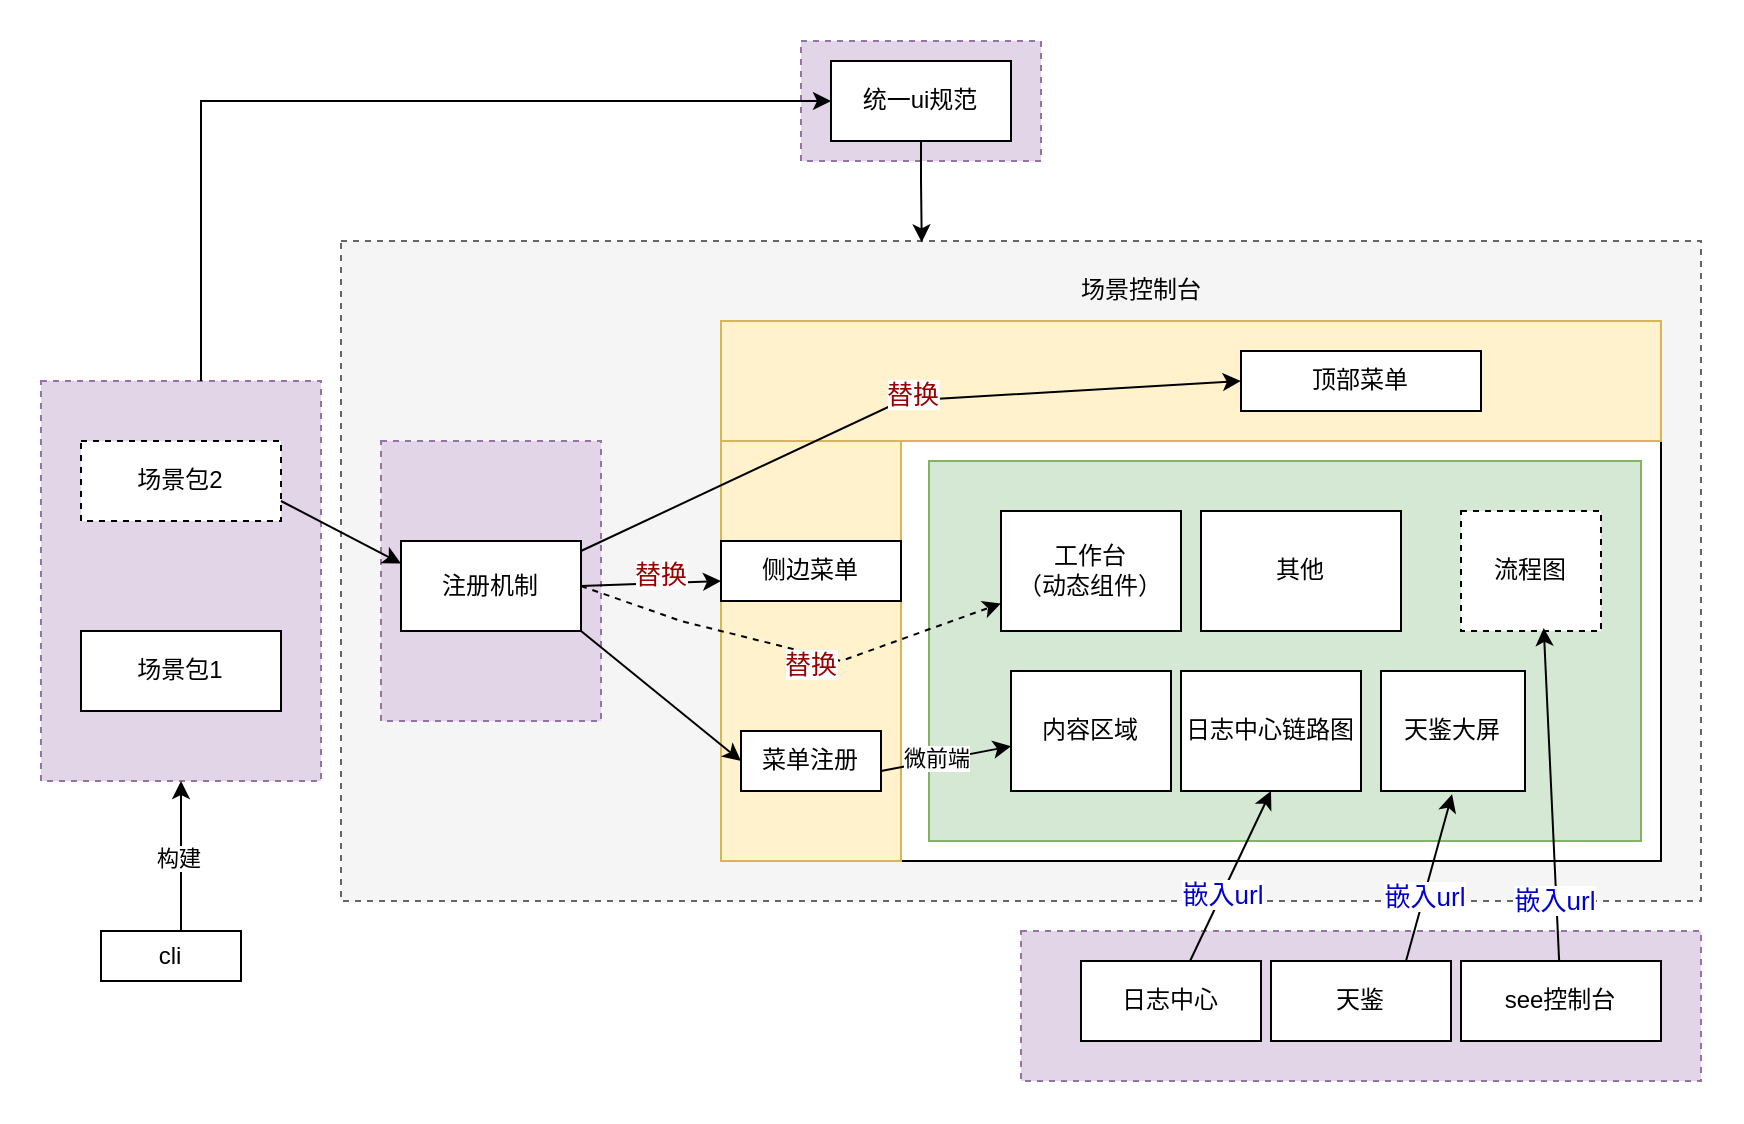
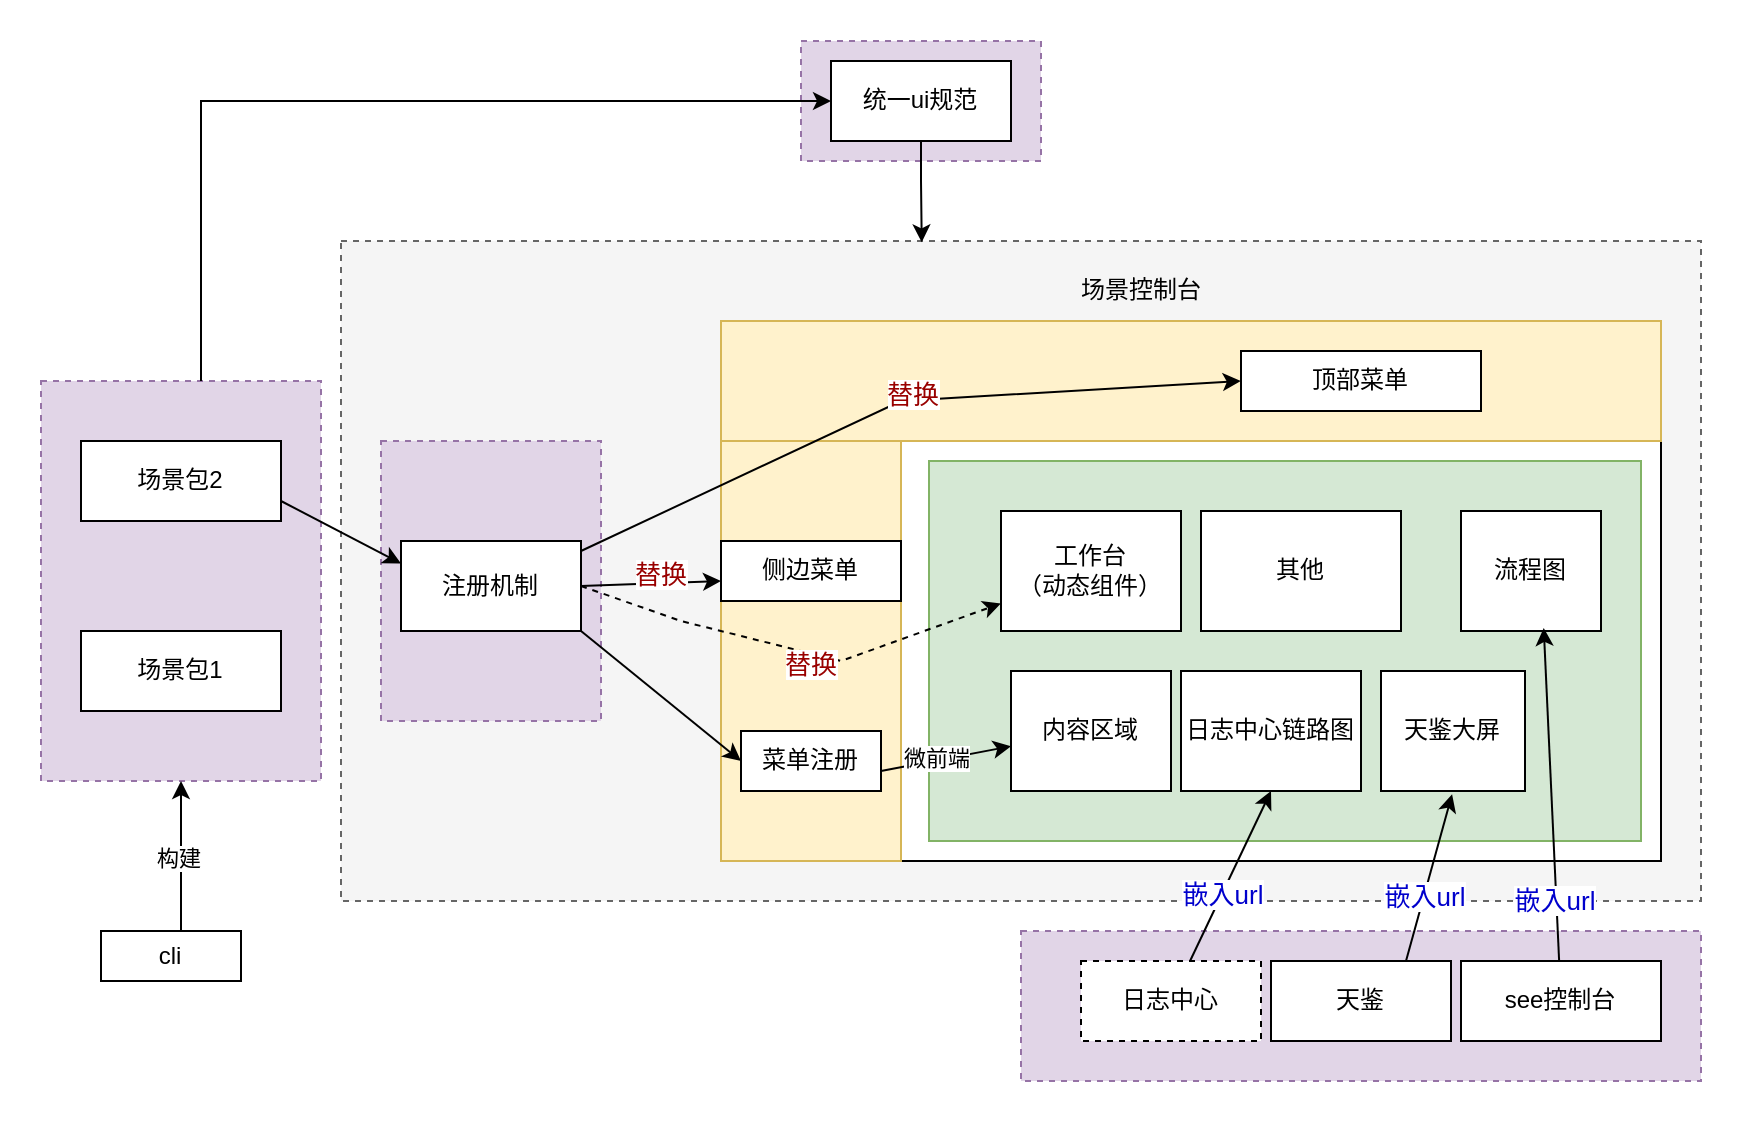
node "场景包2": style dashed -> solid
node "流程图": style dashed -> solid
node "日志中心": style solid -> dashed
